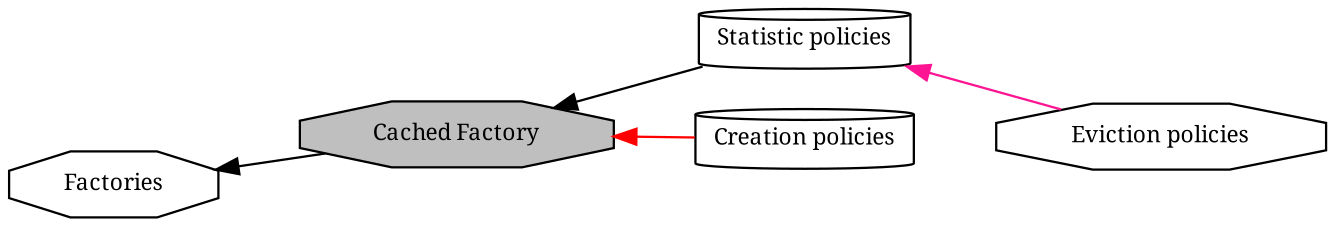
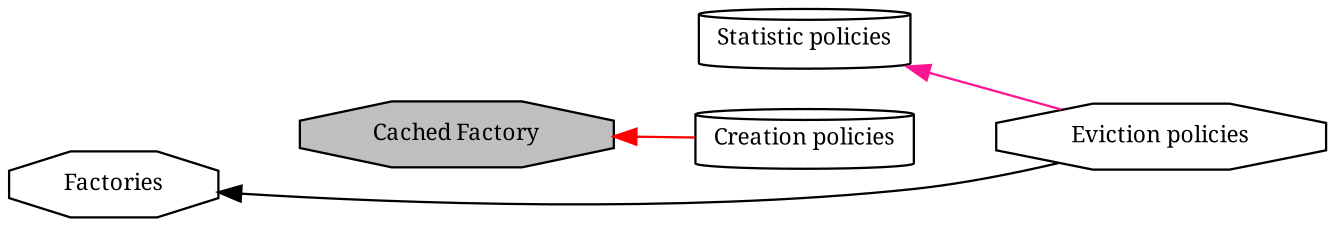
edge "Statistic policies" -> "Cached Factory": removed
edge "Cached Factory" -> "Factories": now "Eviction policies" -> "Factories"
